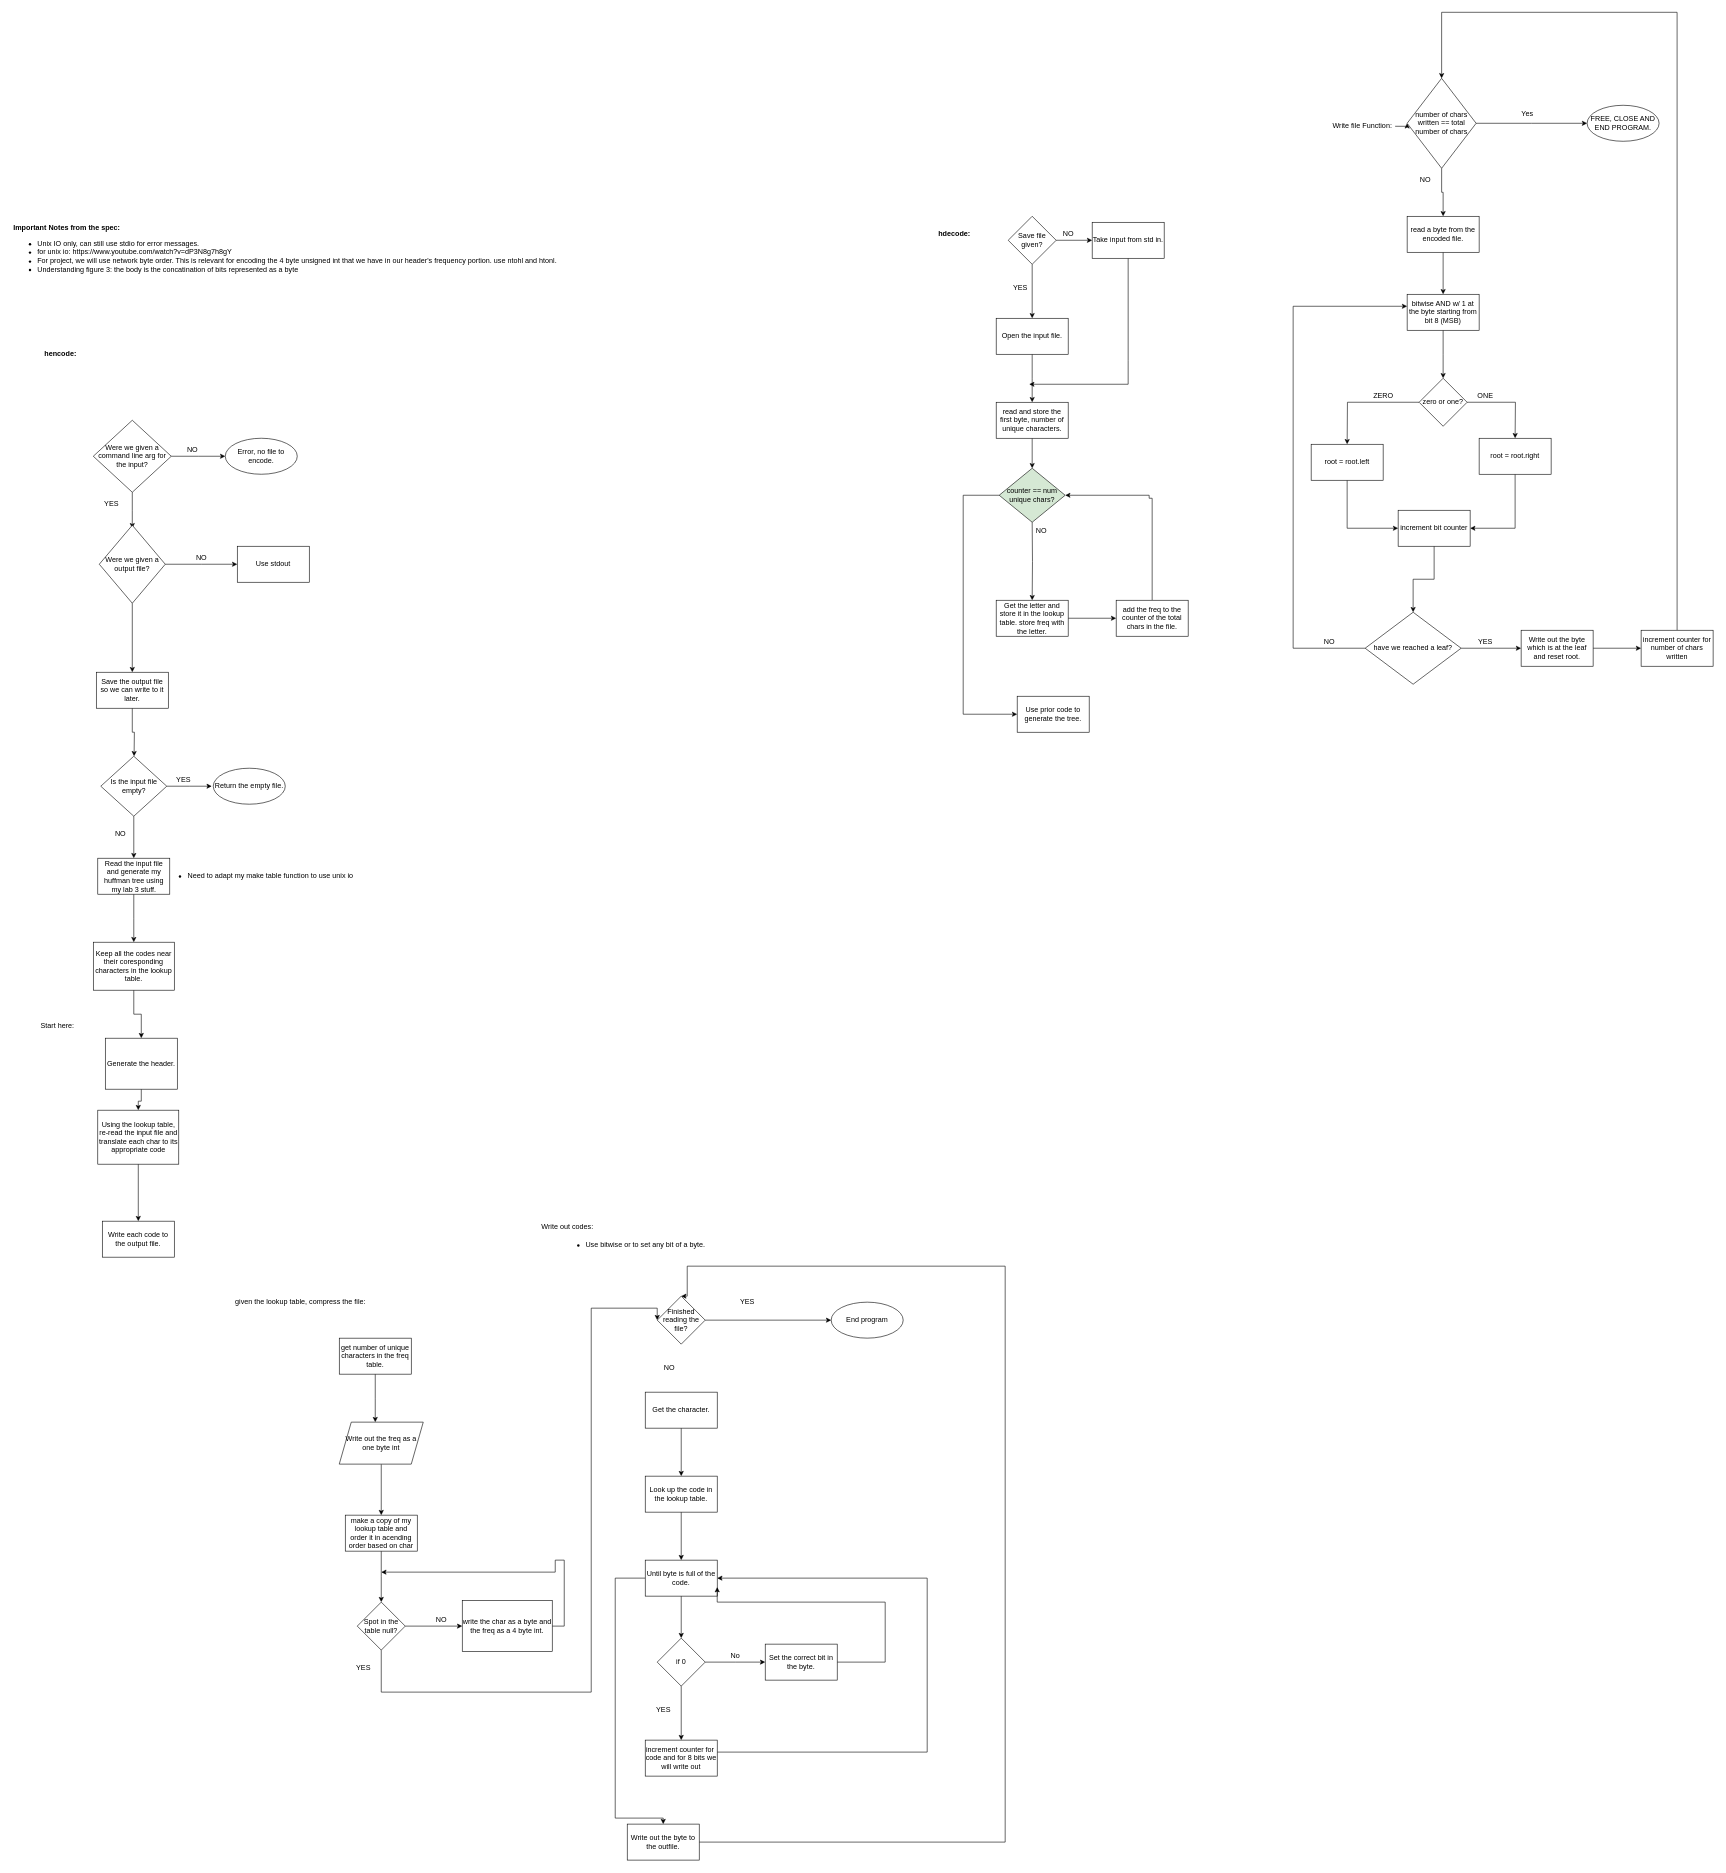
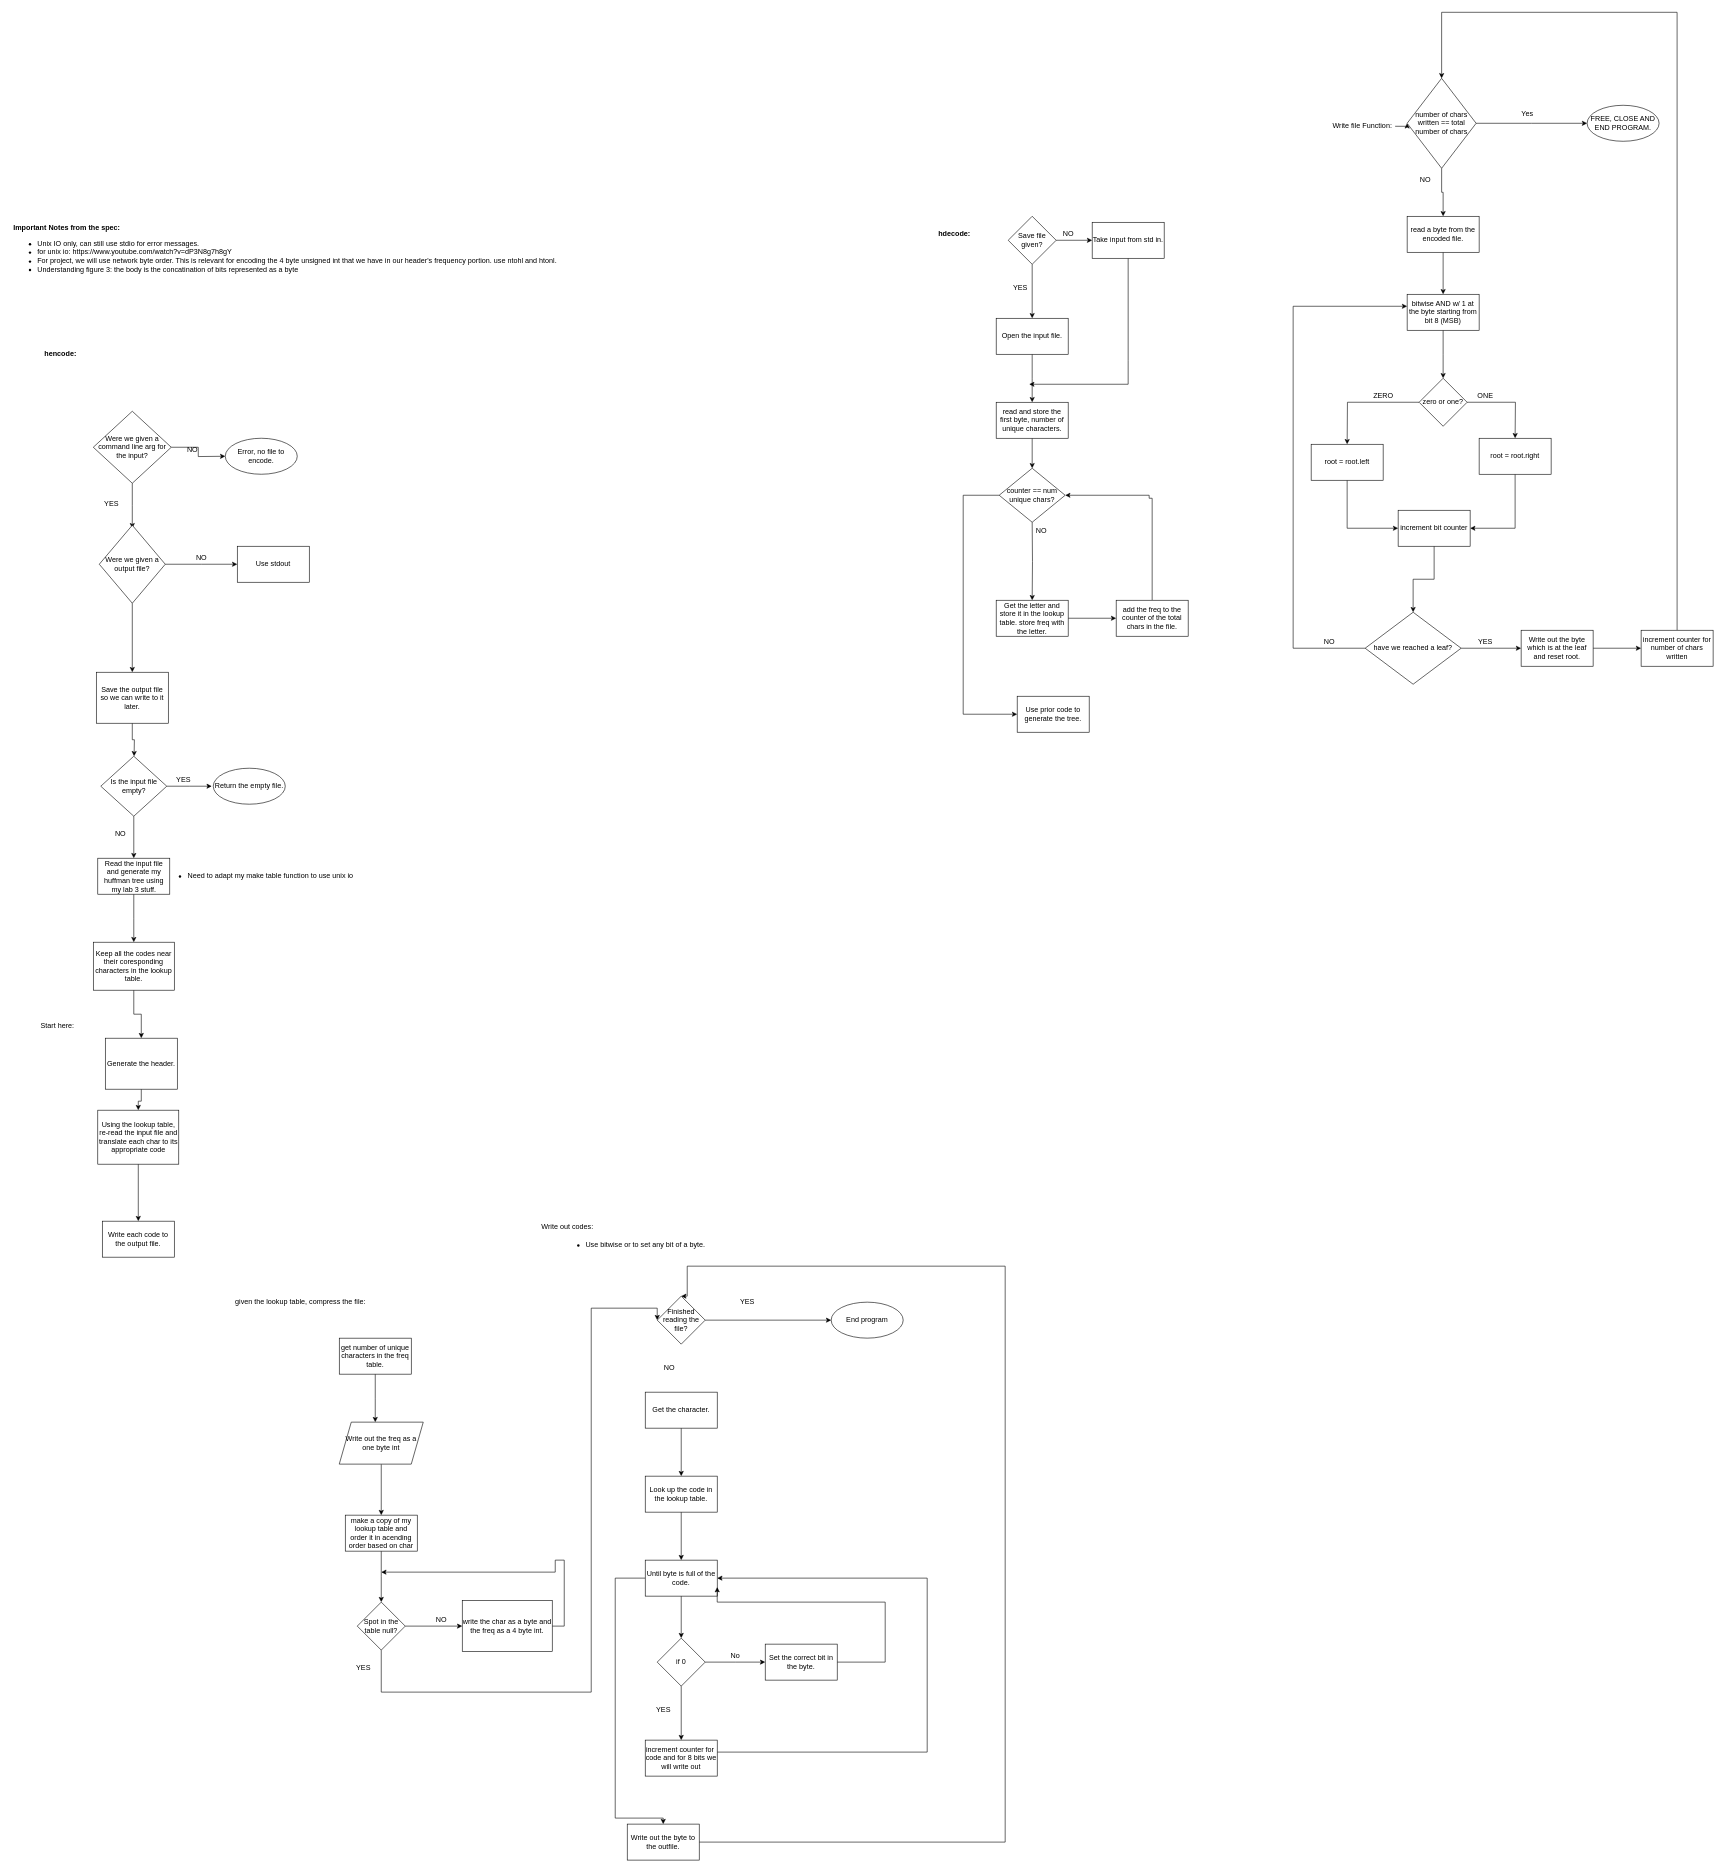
node "Were we given a command line arg for the input?": moved (132, 456) -> (132, 447)
node "counter == num unique chars?": fillcolor #d5e8d4 -> #ffffff
node "Save the output file so we can write to it later.": size 72x36 -> 72x51
